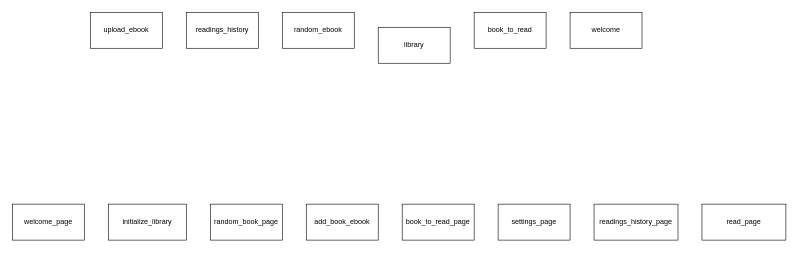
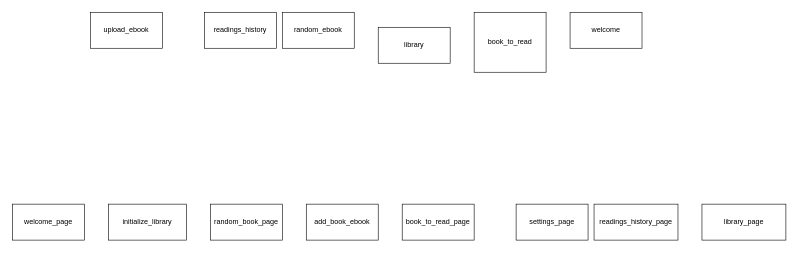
node "readings_history": moved (222, 30) -> (240, 30)
node "book_to_read": size 72x36 -> 72x60
node "settings_page": moved (534, 222) -> (552, 222)
node "read_page": label "read_page" -> "library_page"
